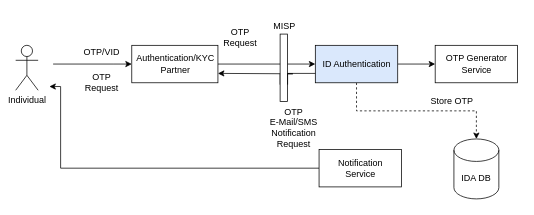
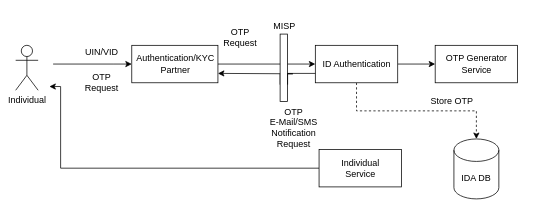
node "OTP/VID": label "OTP/VID" -> "UIN/VID"
node "ID Authentication": fillcolor #dae8fc -> #ffffff
node "Notification Service": label "Notification Service" -> "Individual Service"
